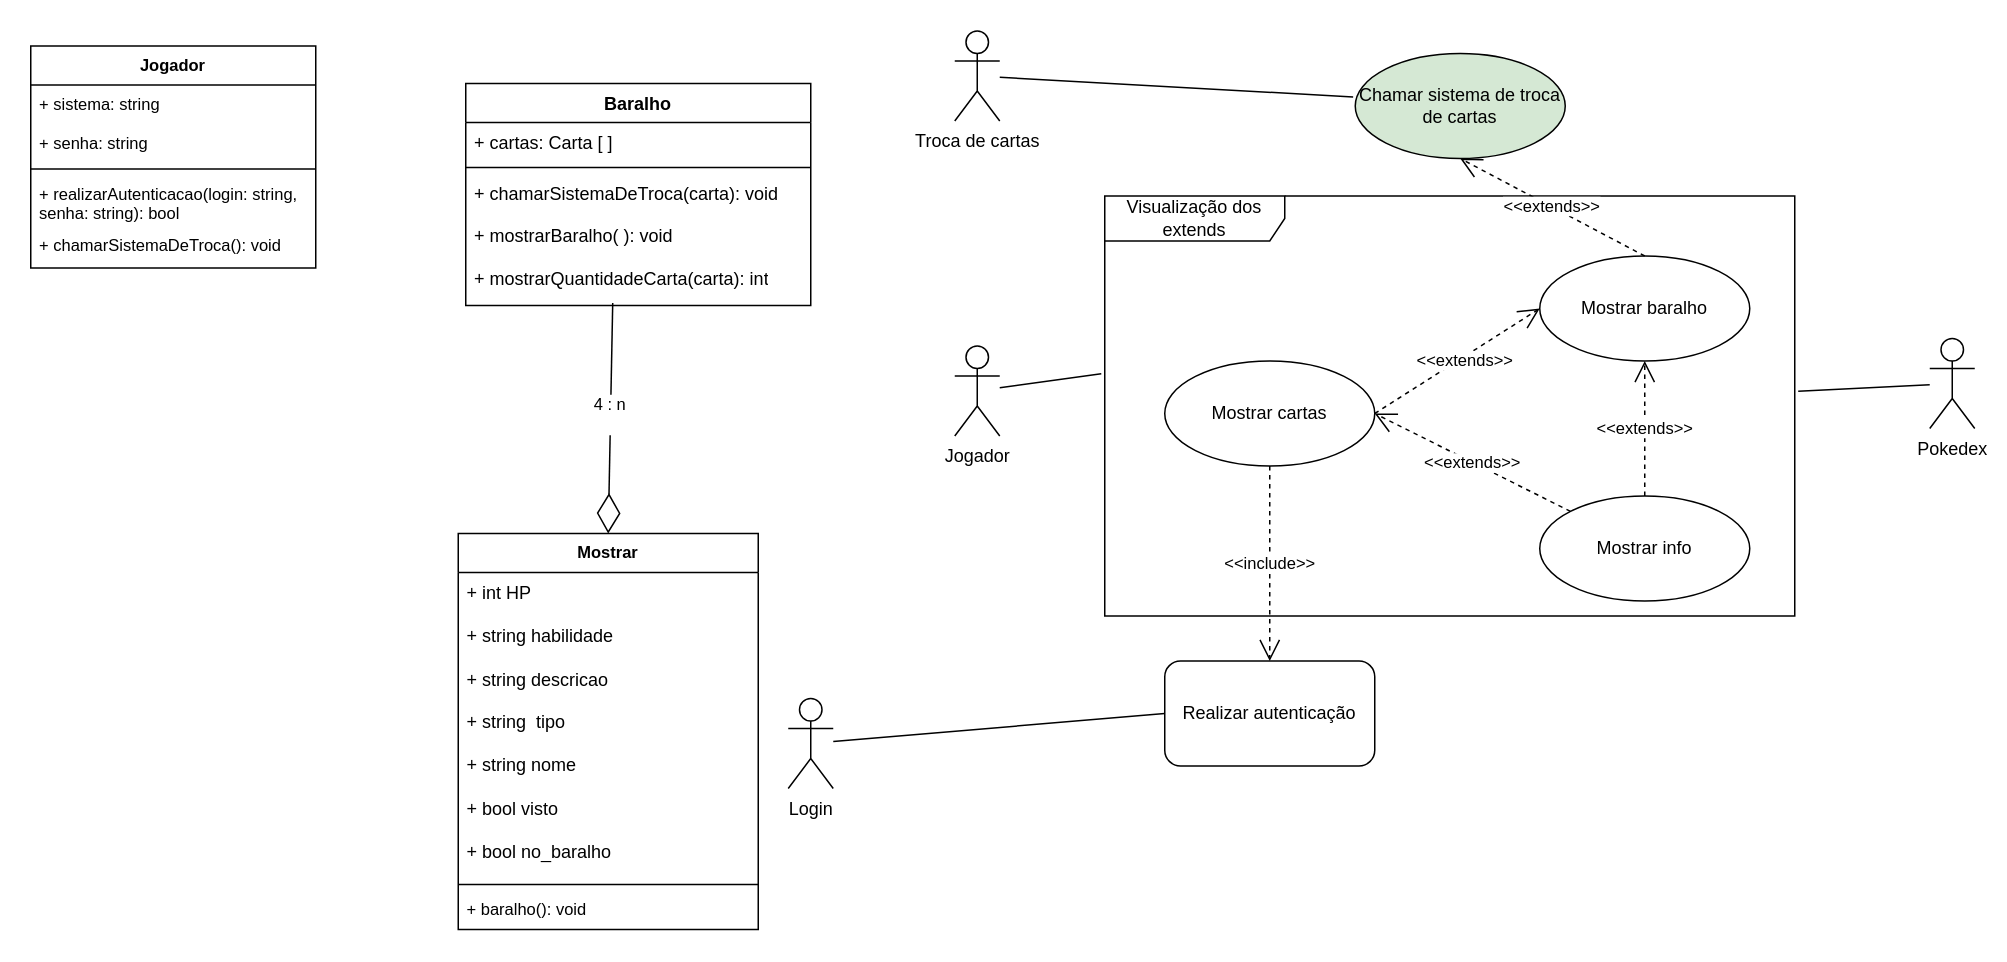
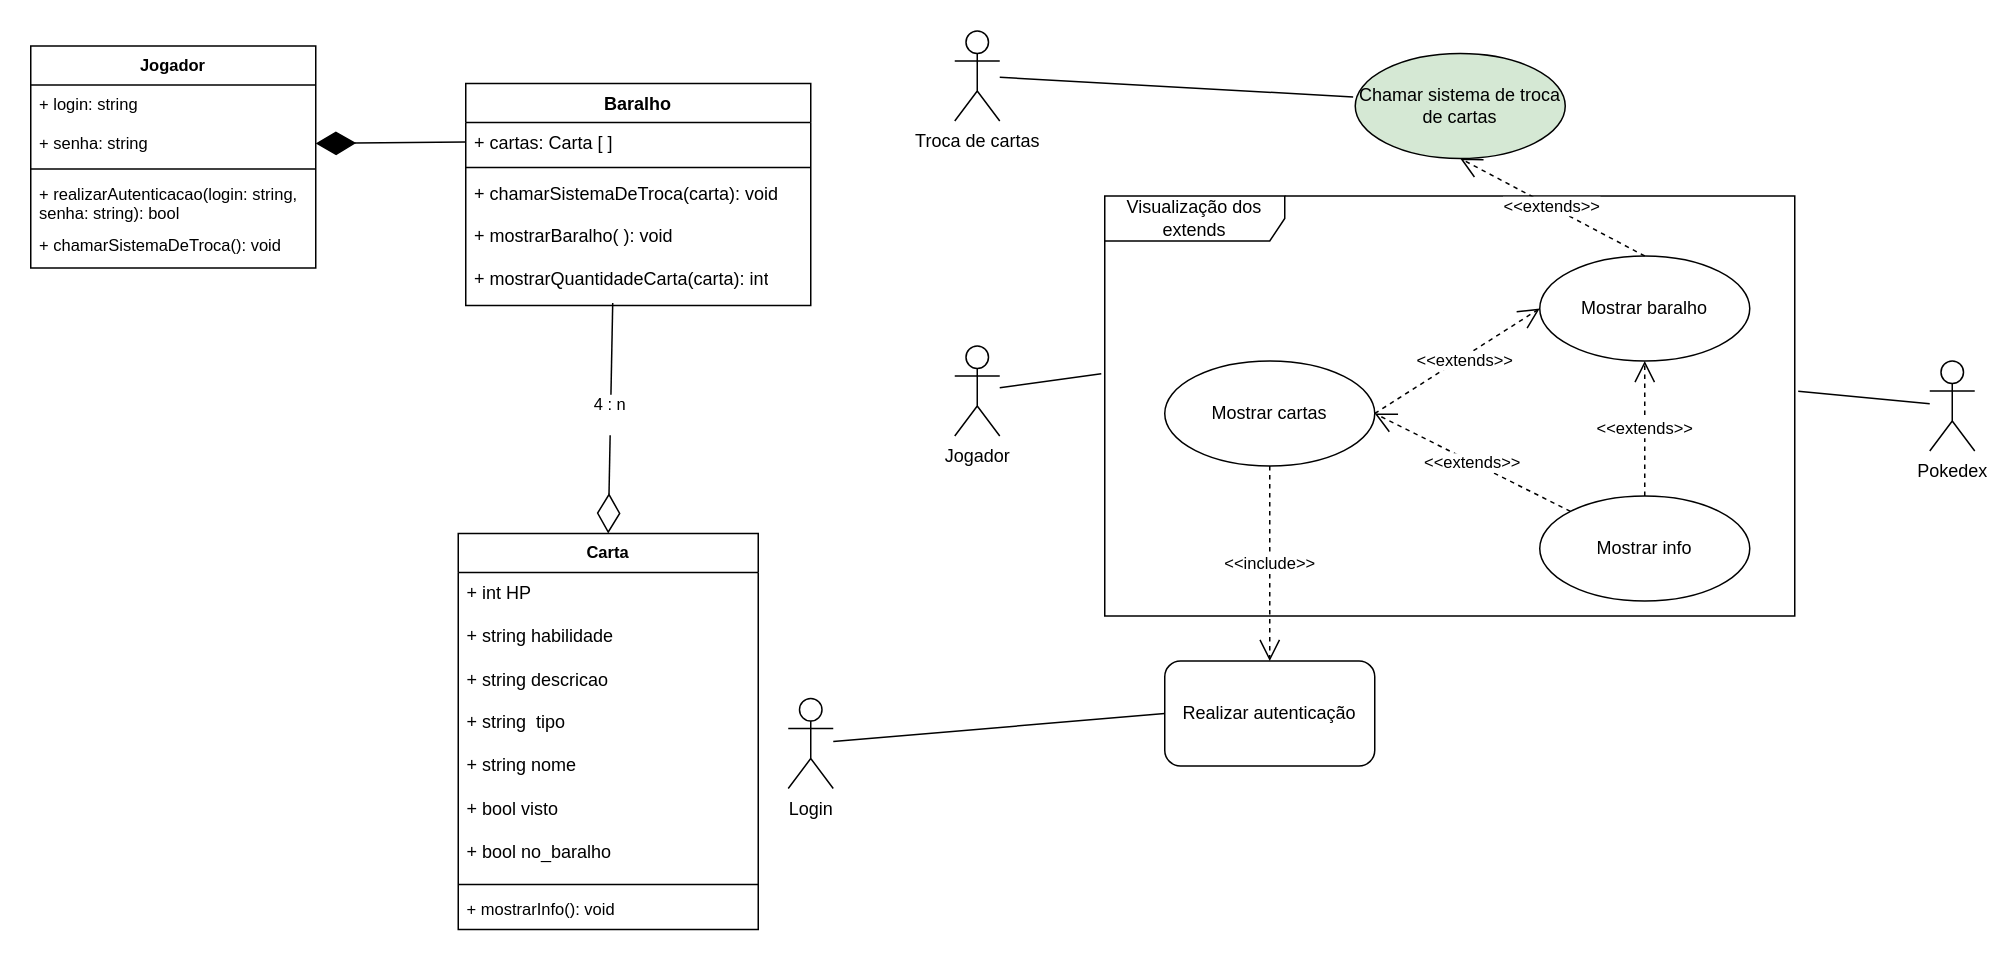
node "+ sistema: string": label "+ sistema: string" -> "+ login: string"
edge "+ cartas: Carta [ ]" -> "+ senha: string": added
node "Pokedex": moved (1952, 383) -> (1952, 406)
node "Mostrar": label "Mostrar" -> "Carta"
node "+ baralho(): void": label "+ baralho(): void" -> "+ mostrarInfo(): void"
